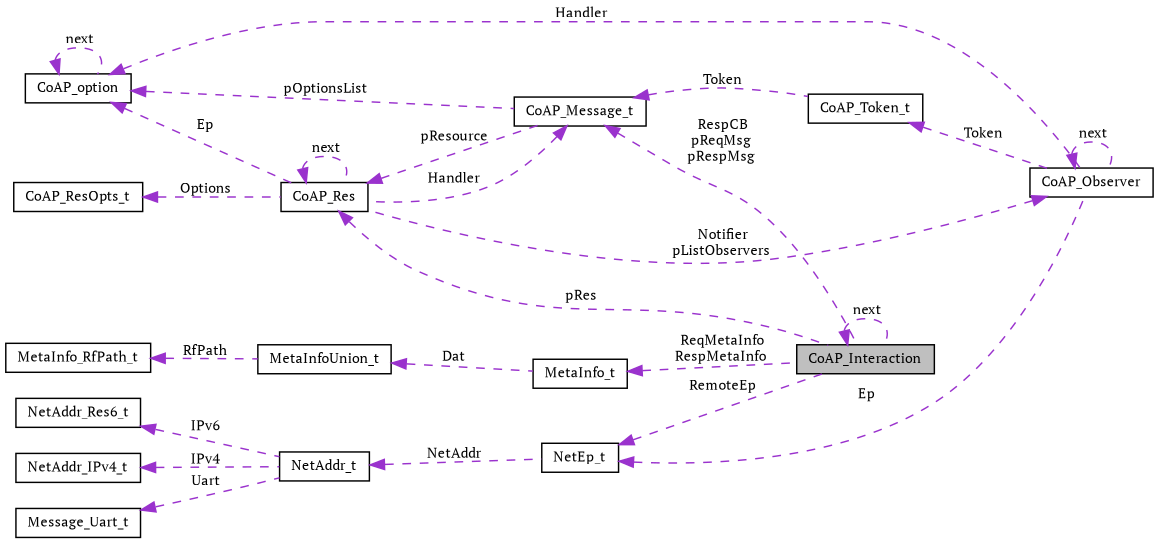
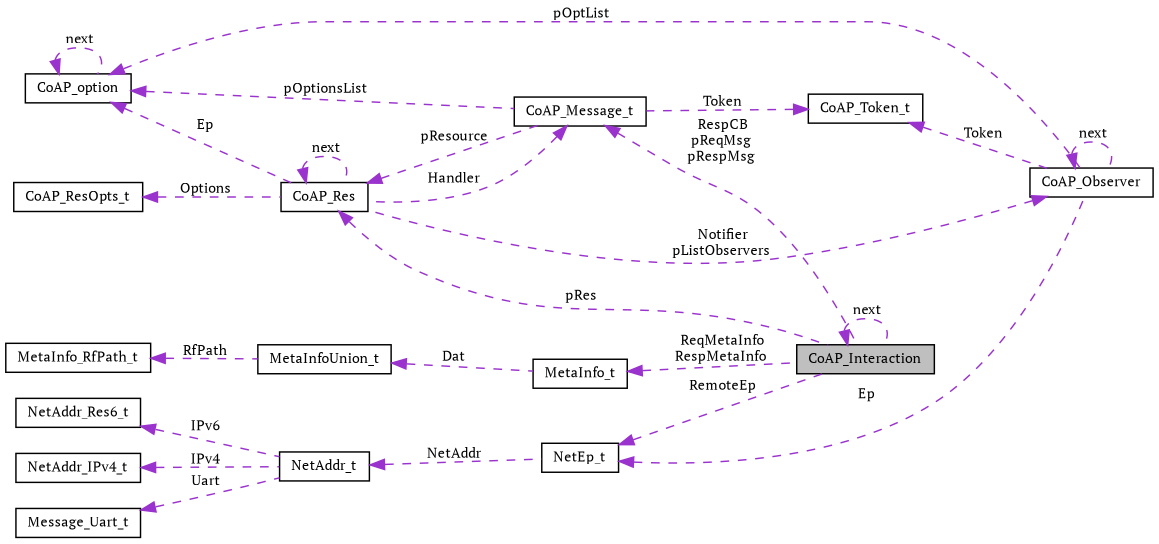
edge "CoAP_Observer" -> "CoAP_option": label " Handler" -> " pOptList"
edge "CoAP_Token_t" -> "CoAP_Message_t": reversed
